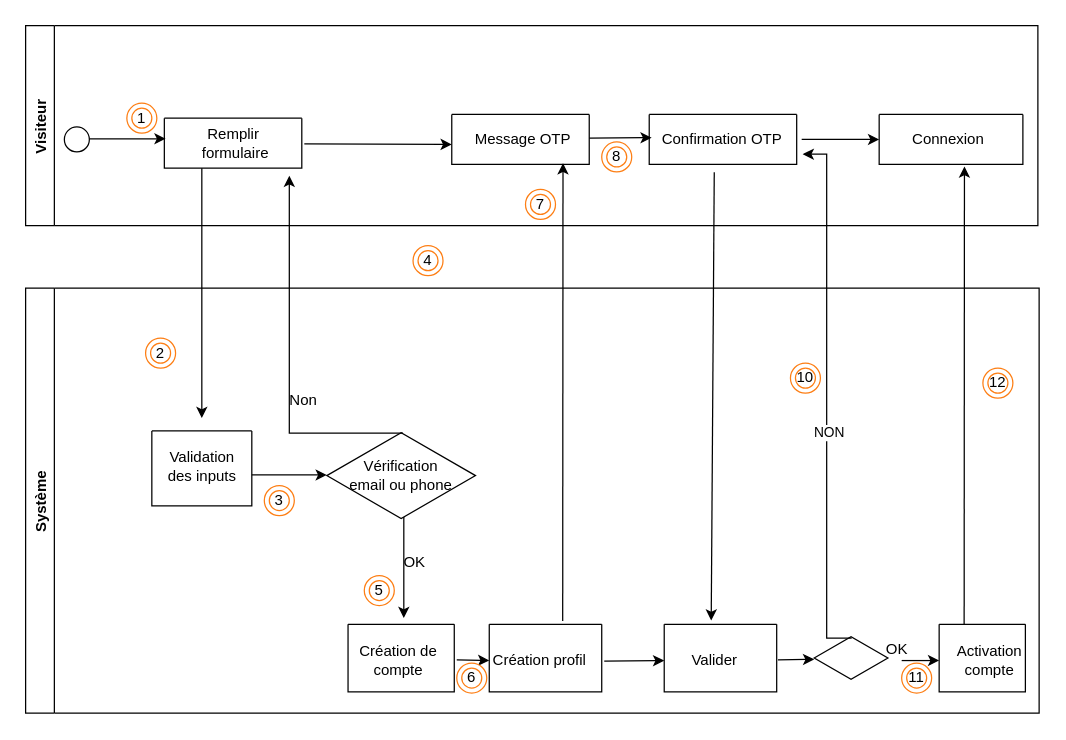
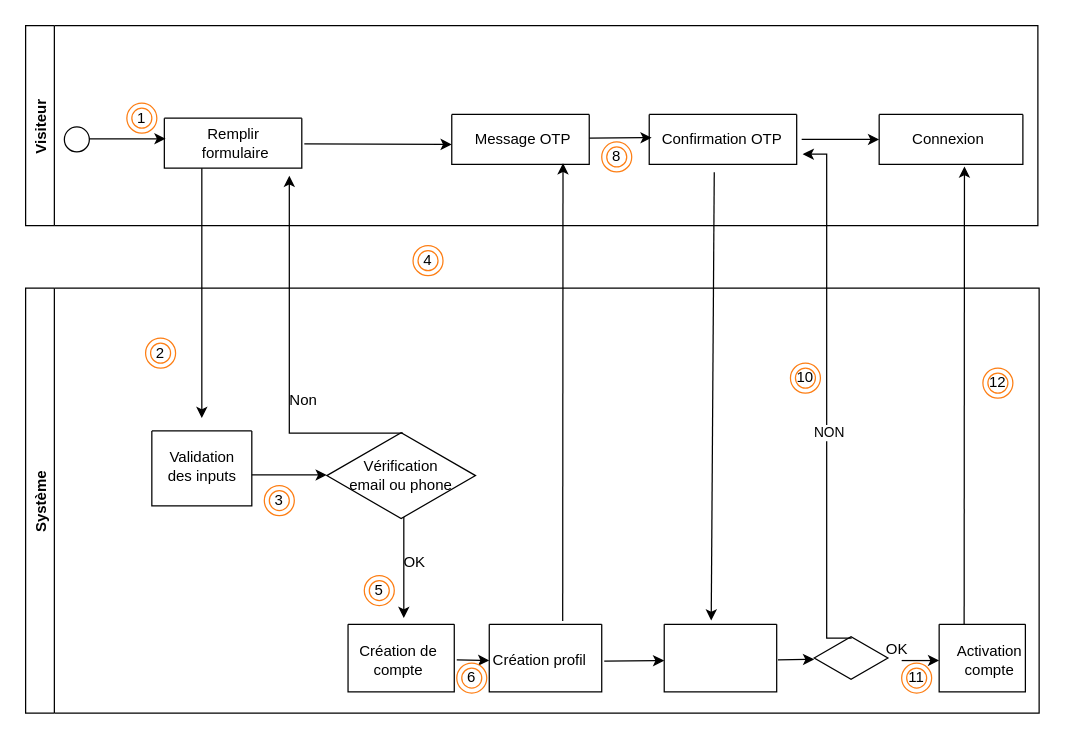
node "7": removed
node "Valider": removed
